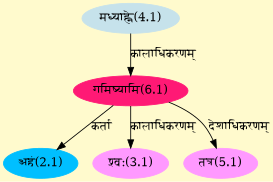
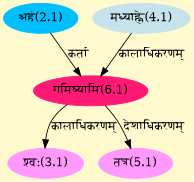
edge "गमिष्यामि(6.1)" -> "अहं(2.1)": reversed
